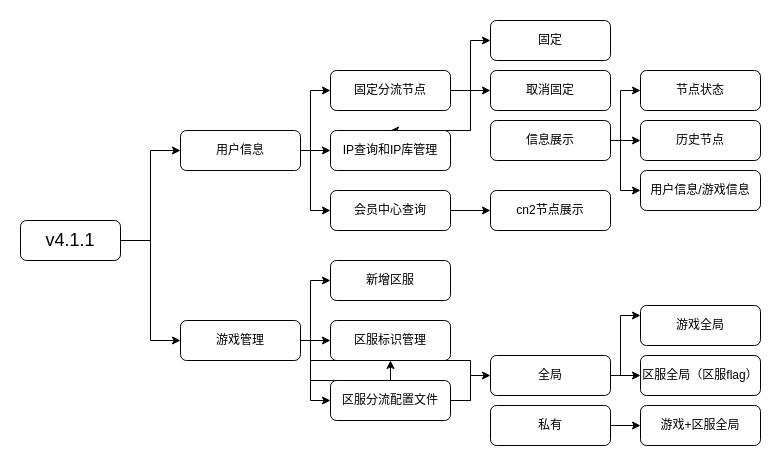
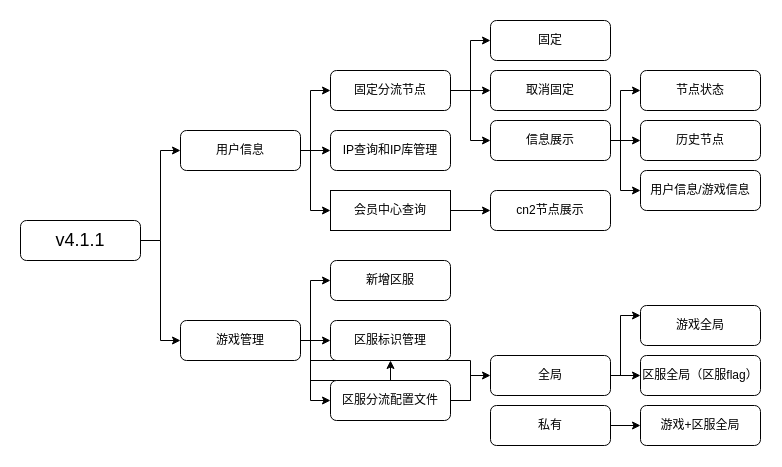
edge "固定分流节点" -> "IP查询和IP库管理": now "固定分流节点" -> "信息展示"
node "会员中心查询": shape rounded rectangle -> rectangle
node "v4.1.1": size 100x40 -> 120x40
